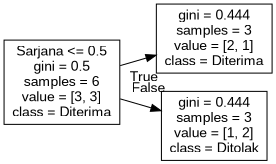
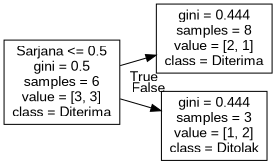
node "gini = 0.444 samples = 3 value = [2, 1] class = Diterima": label "gini = 0.444 samples = 3 value = [2, 1] class = Diterima" -> "gini = 0.444 samples = 8 value = [2, 1] class = Diterima"
